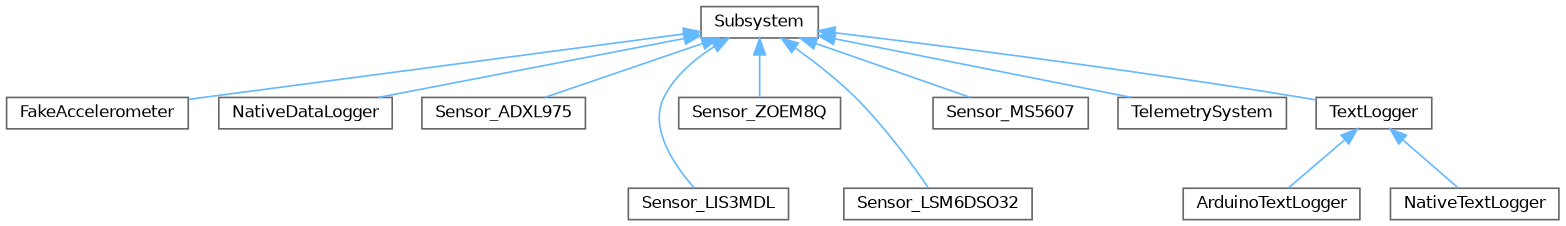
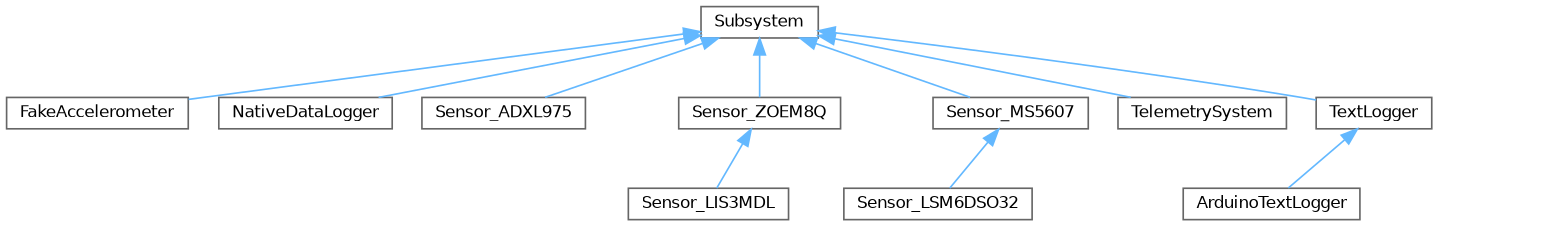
edge "Sensor_LIS3MDL" -> "Subsystem": now "Sensor_LIS3MDL" -> "Sensor_ZOEM8Q"
edge "Sensor_LSM6DSO32" -> "Subsystem": now "Sensor_LSM6DSO32" -> "Sensor_MS5607"
node "NativeTextLogger": removed
